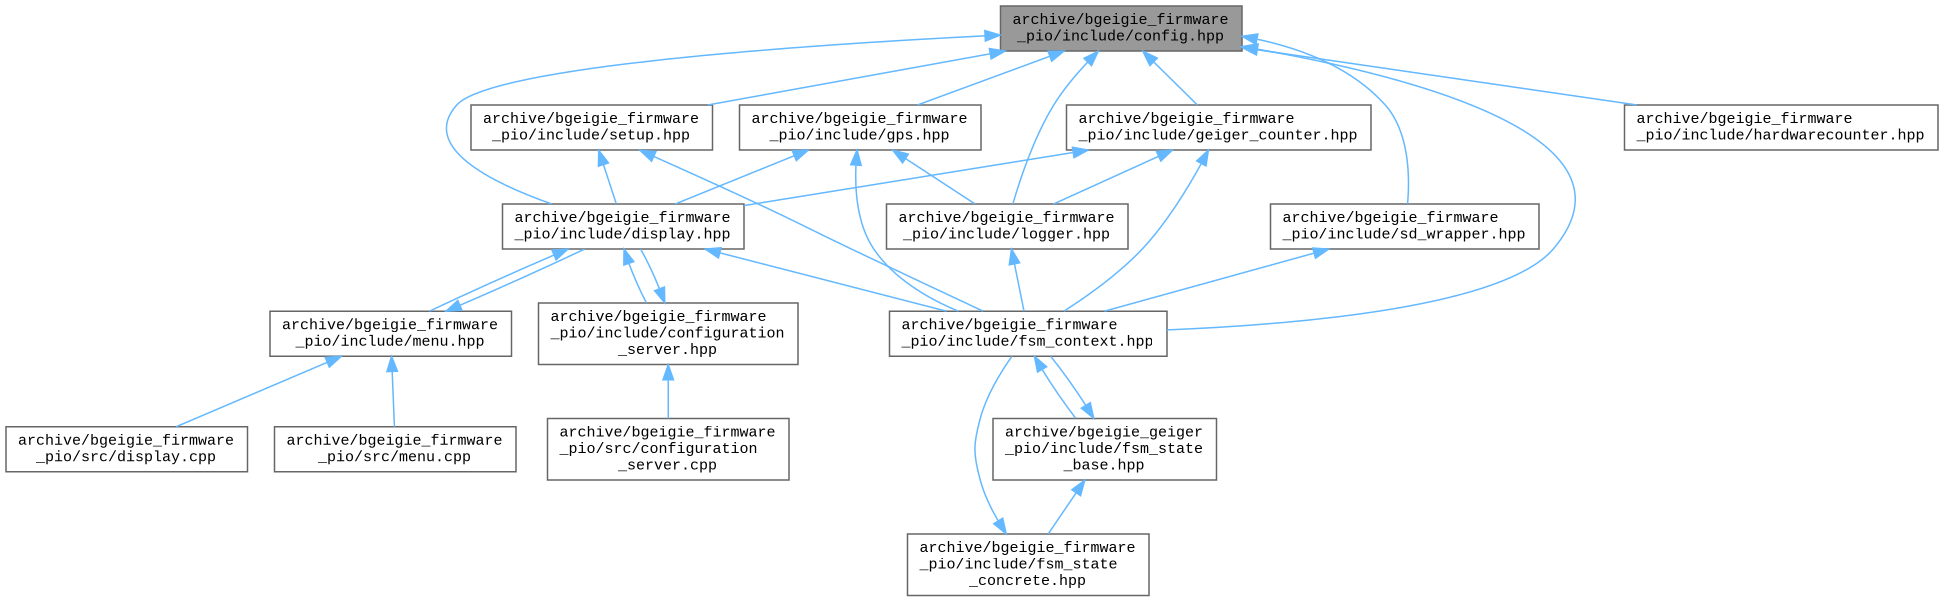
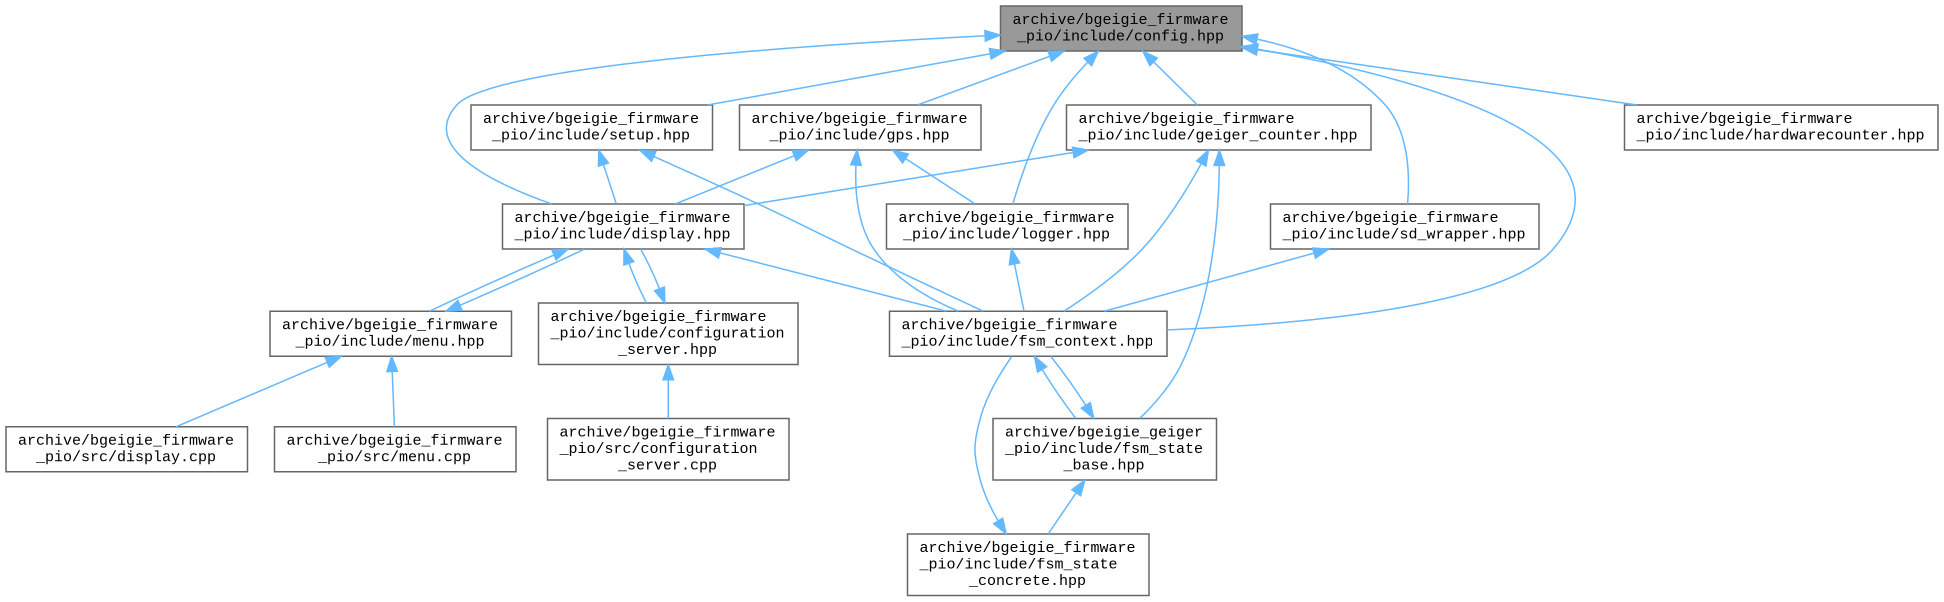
edge "archive/bgeigie_firmware _pio/include/logger.hpp" -> "archive/bgeigie_firmware _pio/include/geiger_counter.hpp": now "archive/bgeigie_geiger _pio/include/fsm_state _base.hpp" -> "archive/bgeigie_firmware _pio/include/geiger_counter.hpp"
